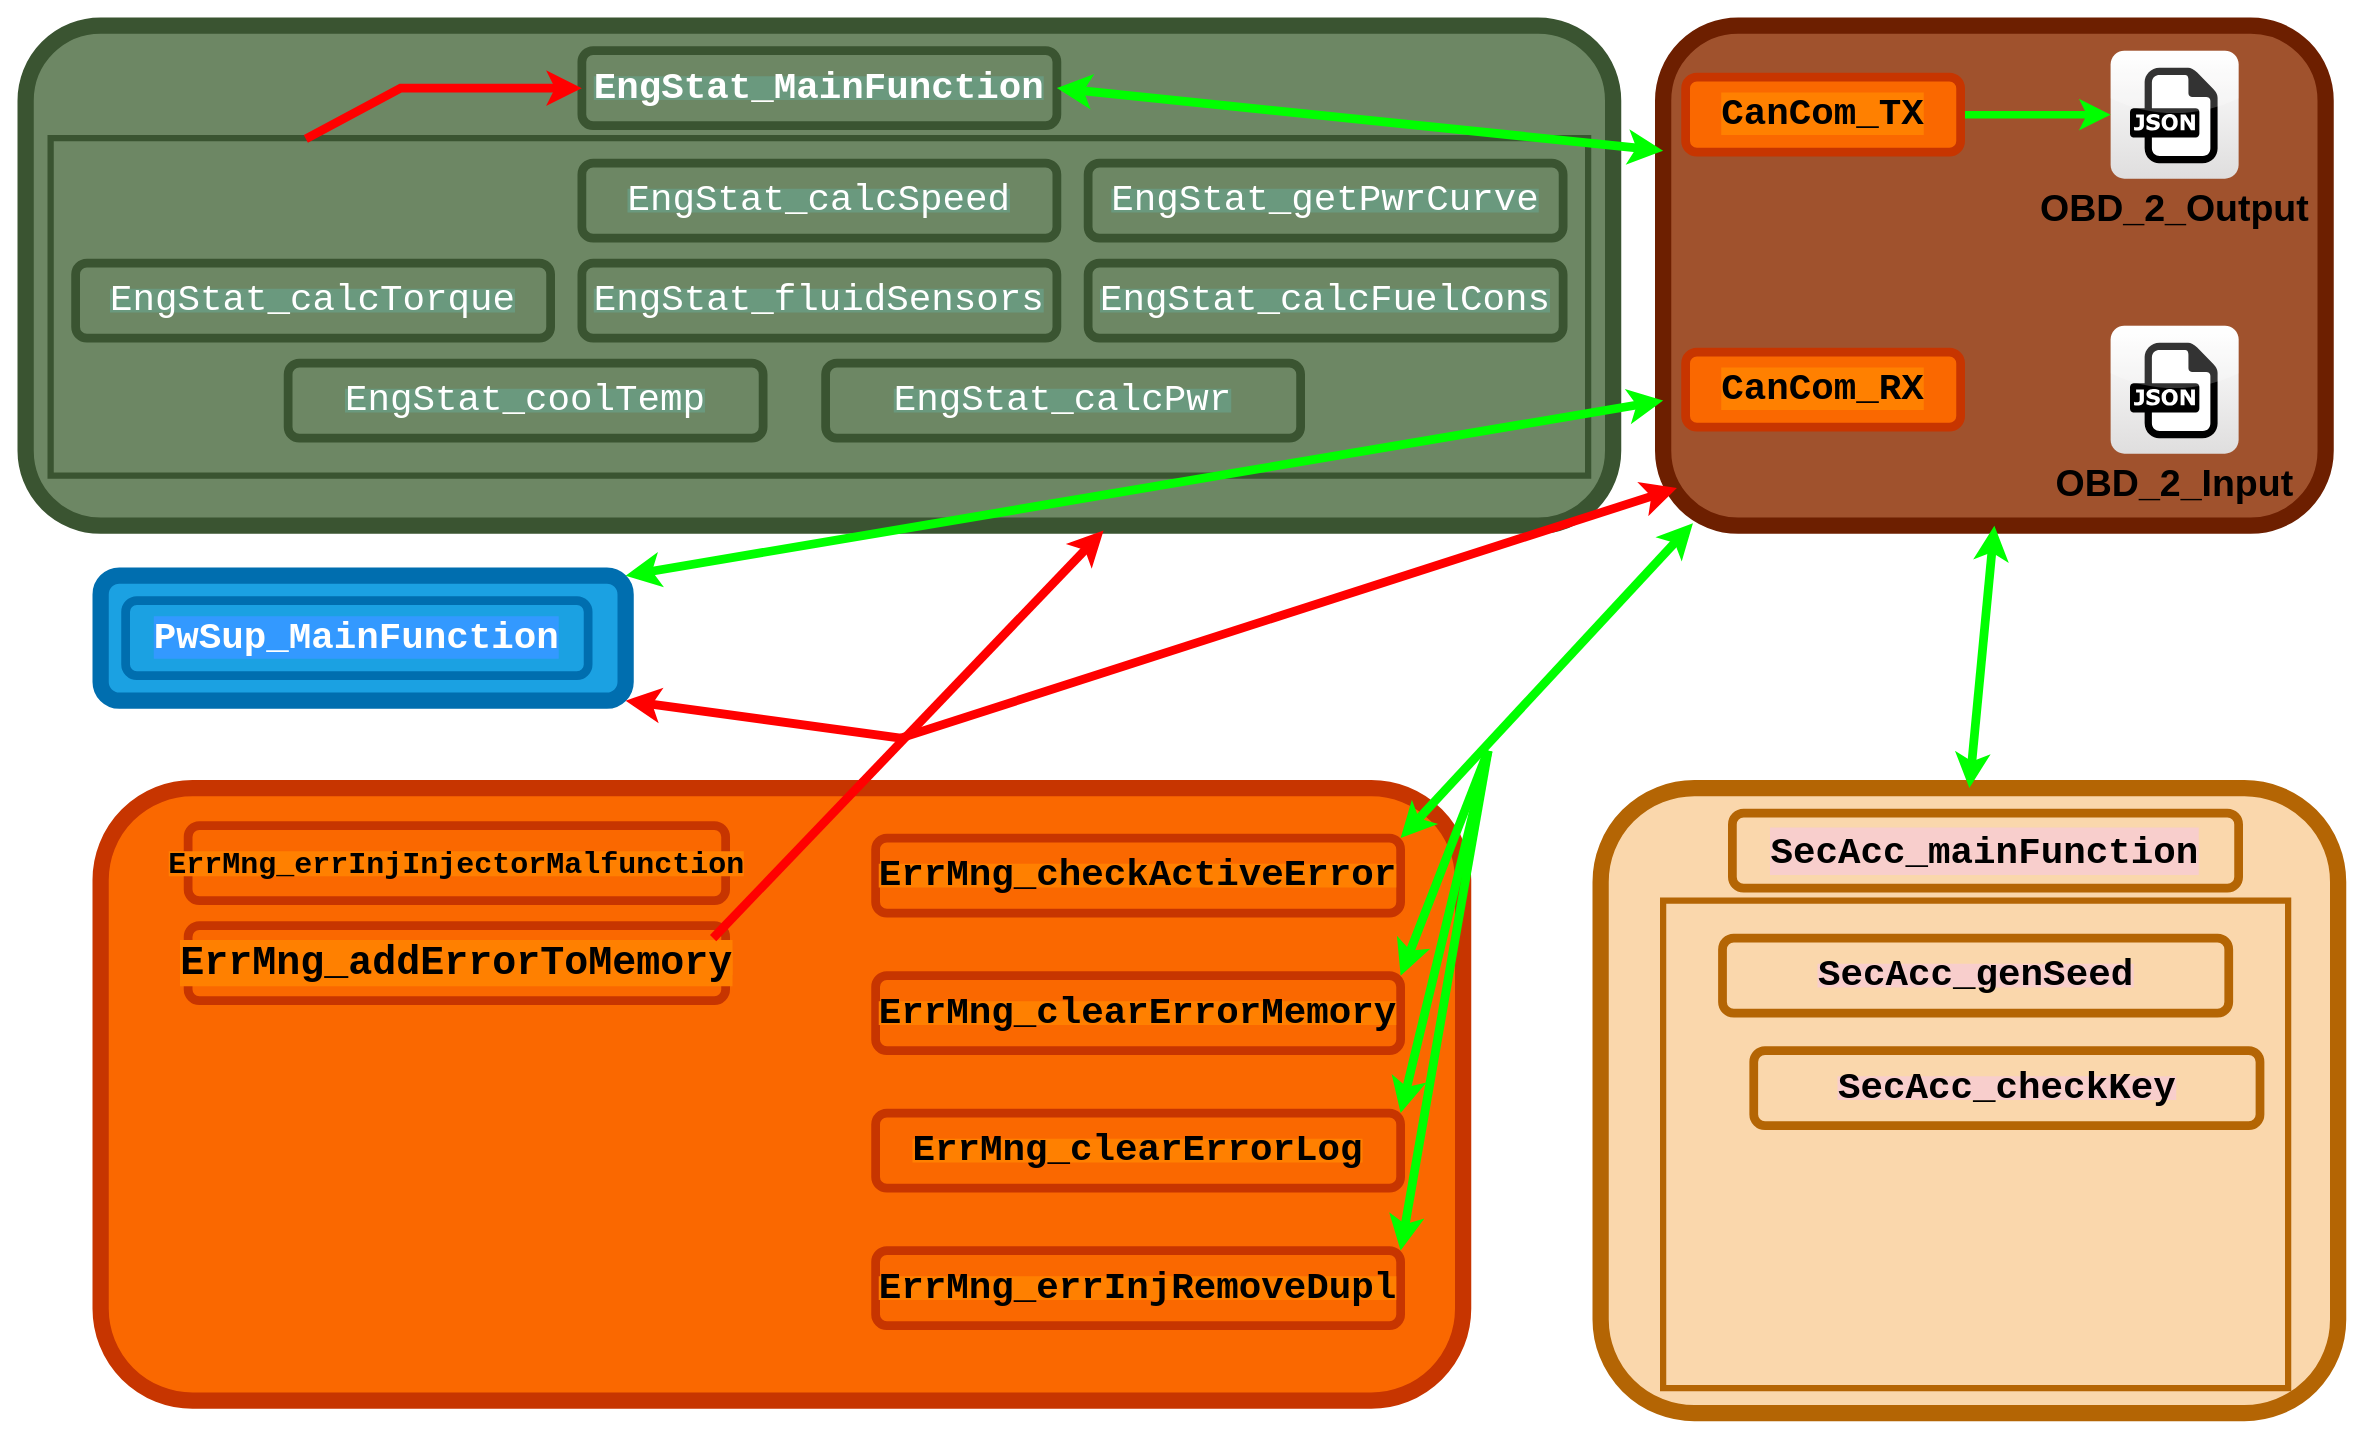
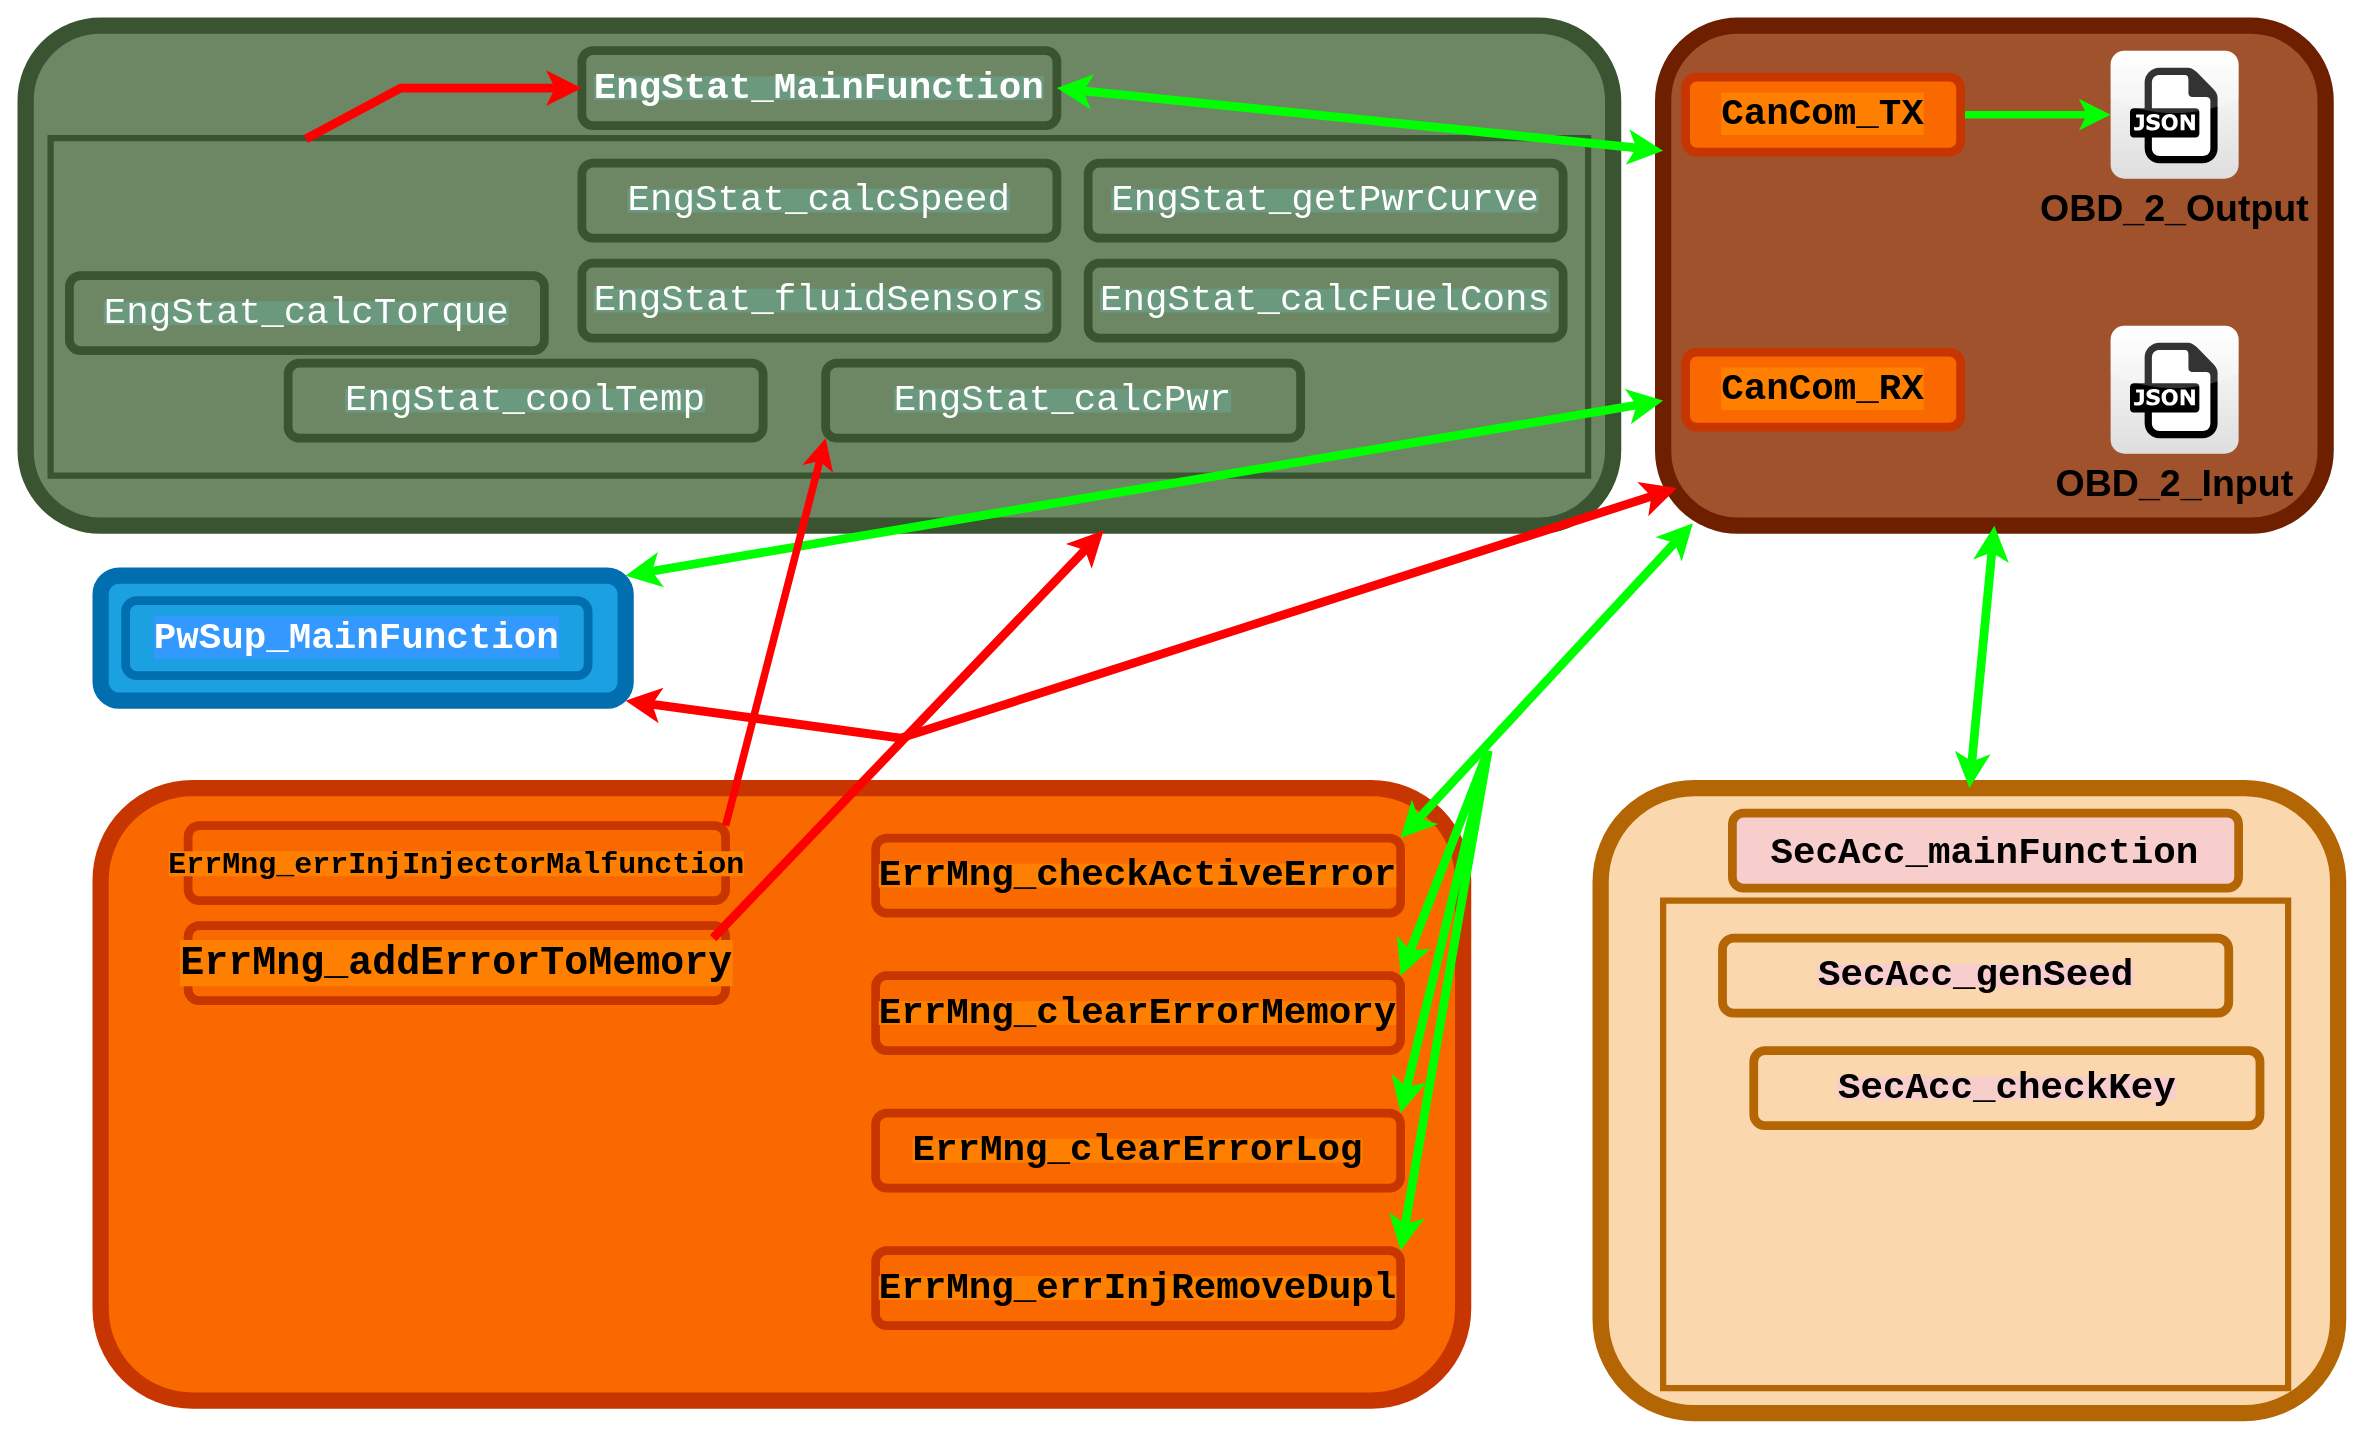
node "EngStat_calcTorque": moved (313, 301) -> (307, 313)
edge "ErrMng_errInjInjectorMalfunction" -> "EngStat_calcPwr": added
node "SecAcc_mainFunction": fillcolor #fad7ac -> #f8cecc
